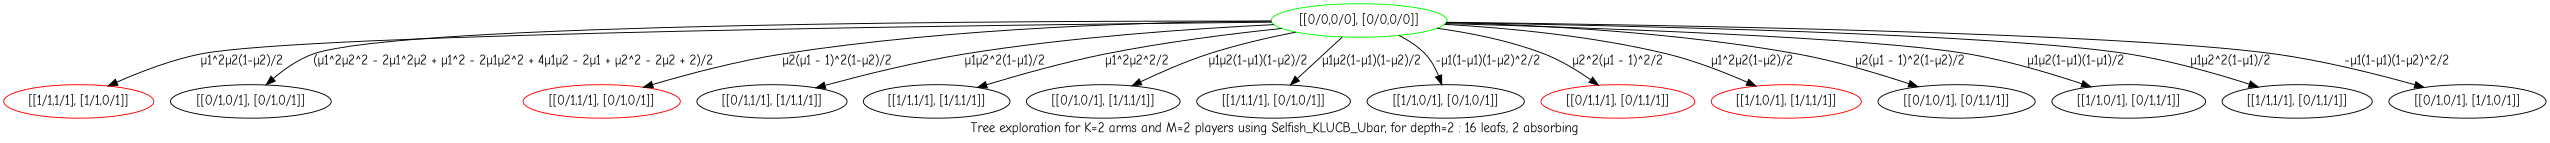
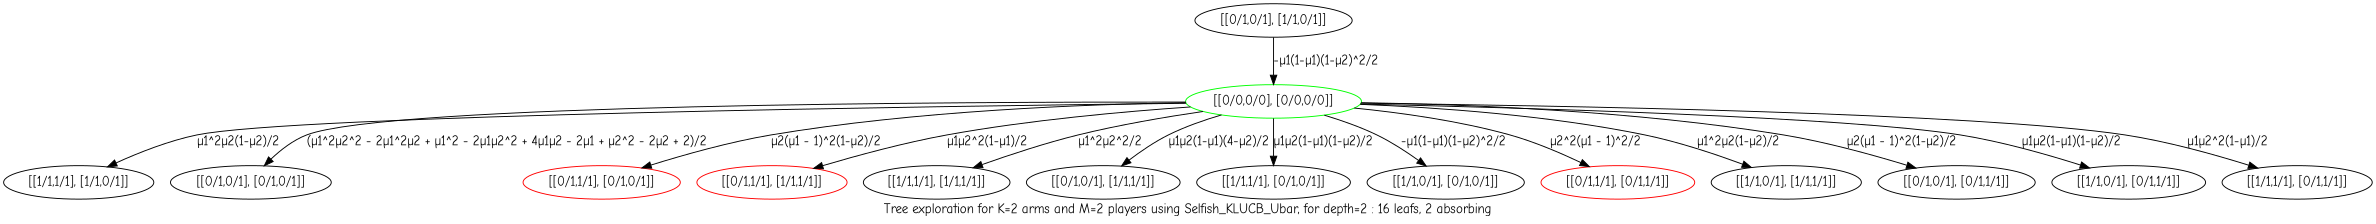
edge "[[0/0,0/0], [0/0,0/0]]" -> "[[0/1,0/1], [1/1,0/1]]": reversed
edge "[[0/0,0/0], [0/0,0/0]]" -> "[[0/1,0/1], [1/1,1/1]]": label "µ1µ2(1-µ1)(1-µ2)/2" -> "µ1µ2(1-µ1)(4-µ2)/2"
edge "[[0/0,0/0], [0/0,0/0]]" -> "[[1/1,0/1], [0/1,1/1]]": label "µ1µ2(1-µ1)(1-µ1)/2" -> "µ1µ2(1-µ1)(1-µ2)/2"
node "[[1/1,1/1], [1/1,0/1]]": color red -> black
node "[[0/1,1/1], [1/1,1/1]]": color black -> red
node "[[1/1,0/1], [1/1,1/1]]": color red -> black
